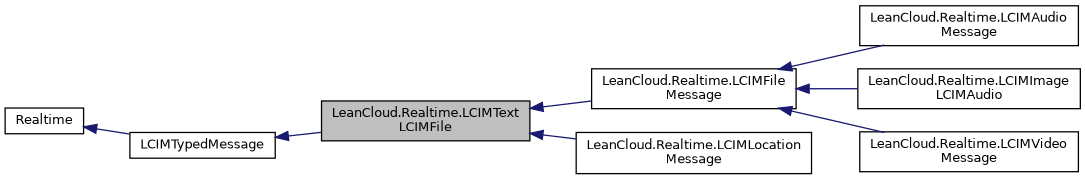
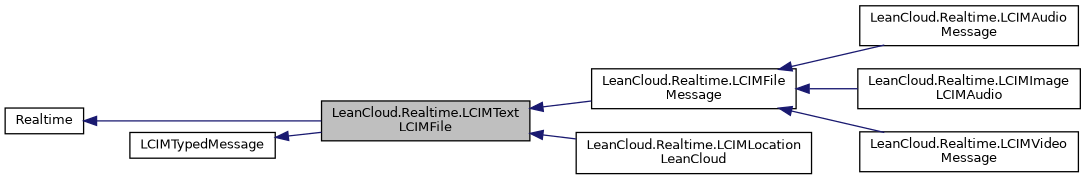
edge "LCIMTypedMessage" -> "Realtime": now "LeanCloud.Realtime.LCIMText LCIMFile" -> "Realtime"
node "LeanCloud.Realtime.LCIMLocation Message": label "LeanCloud.Realtime.LCIMLocation Message" -> "LeanCloud.Realtime.LCIMLocation LeanCloud"
